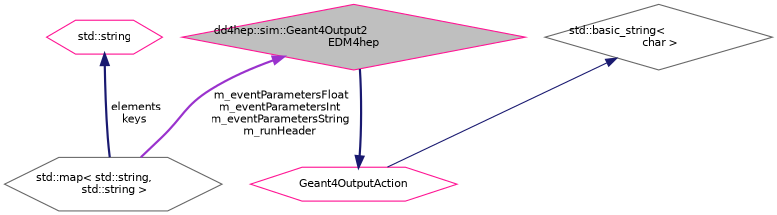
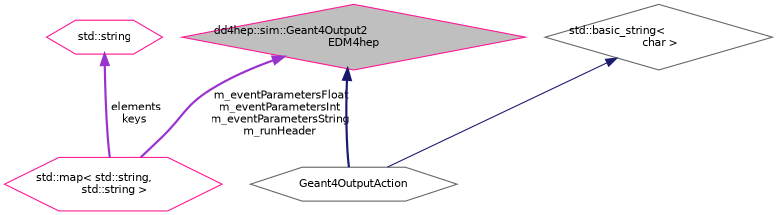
edge "std::map< std::string, std::string >" -> "std::string": color midnightblue -> darkorchid3
edge "dd4hep::sim::Geant4Output2 EDM4hep" -> "Geant4OutputAction": reversed
node "std::map< std::string, std::string >": color gray40 -> deeppink
node "Geant4OutputAction": color deeppink -> gray40
